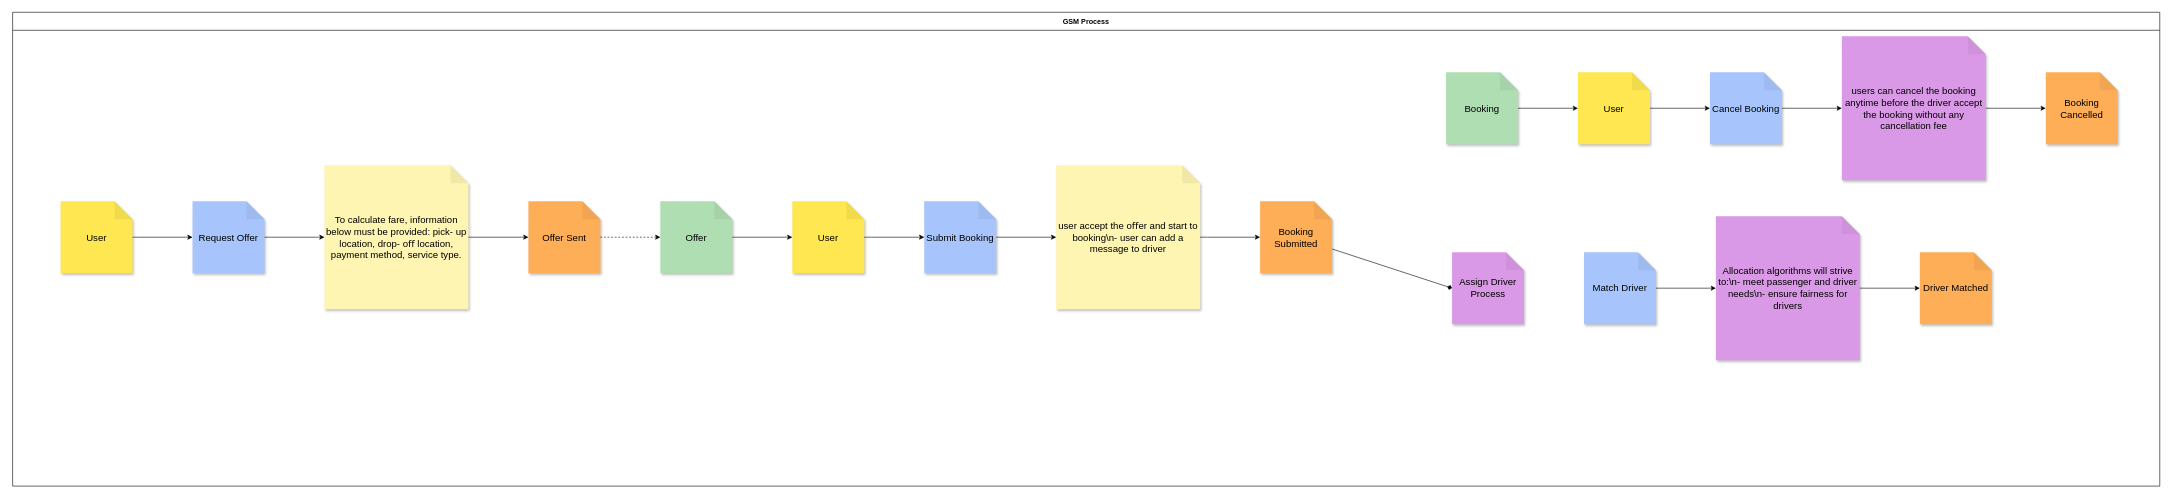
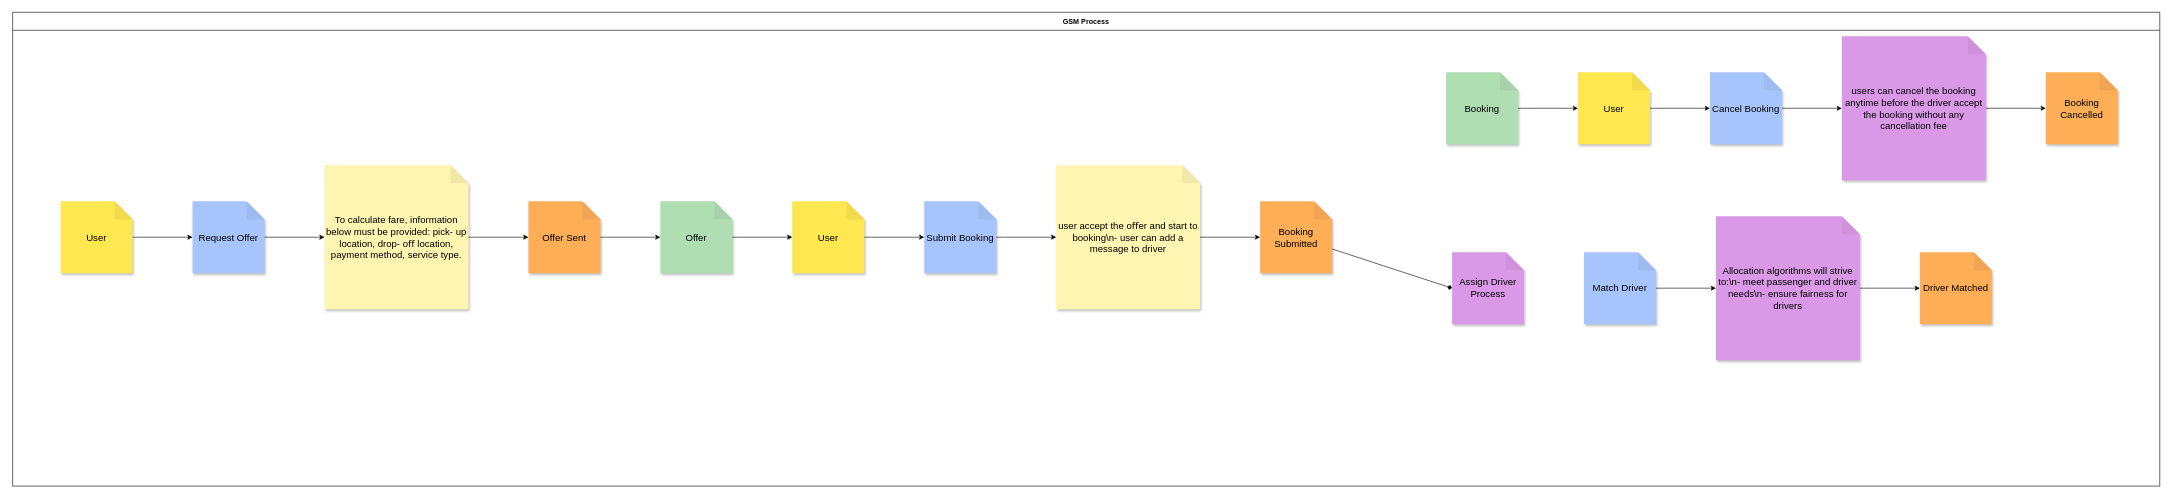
edge "Offer Sent" -> "Offer": style dashed -> solid
